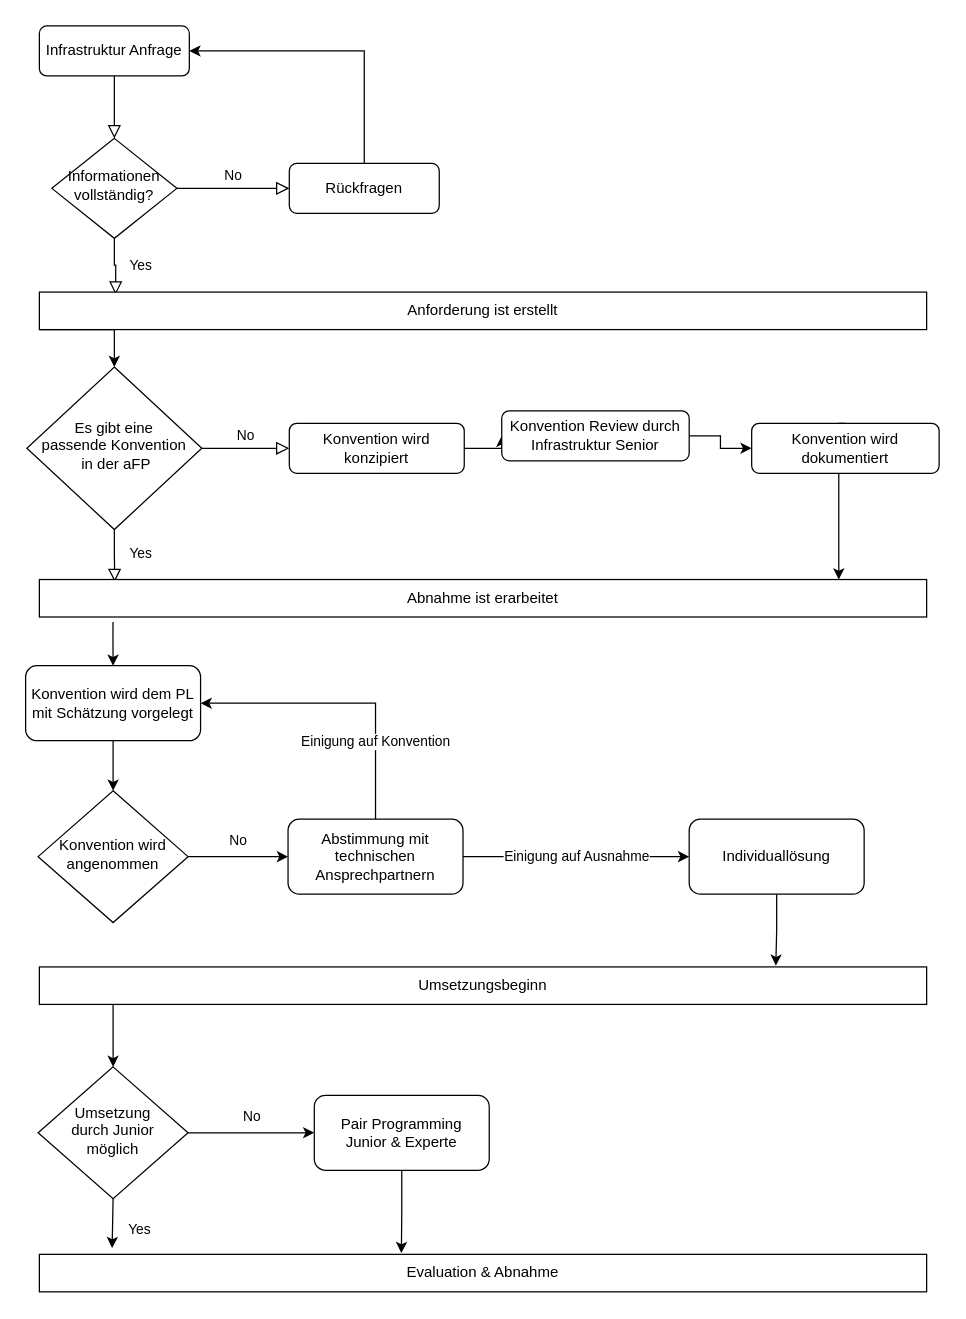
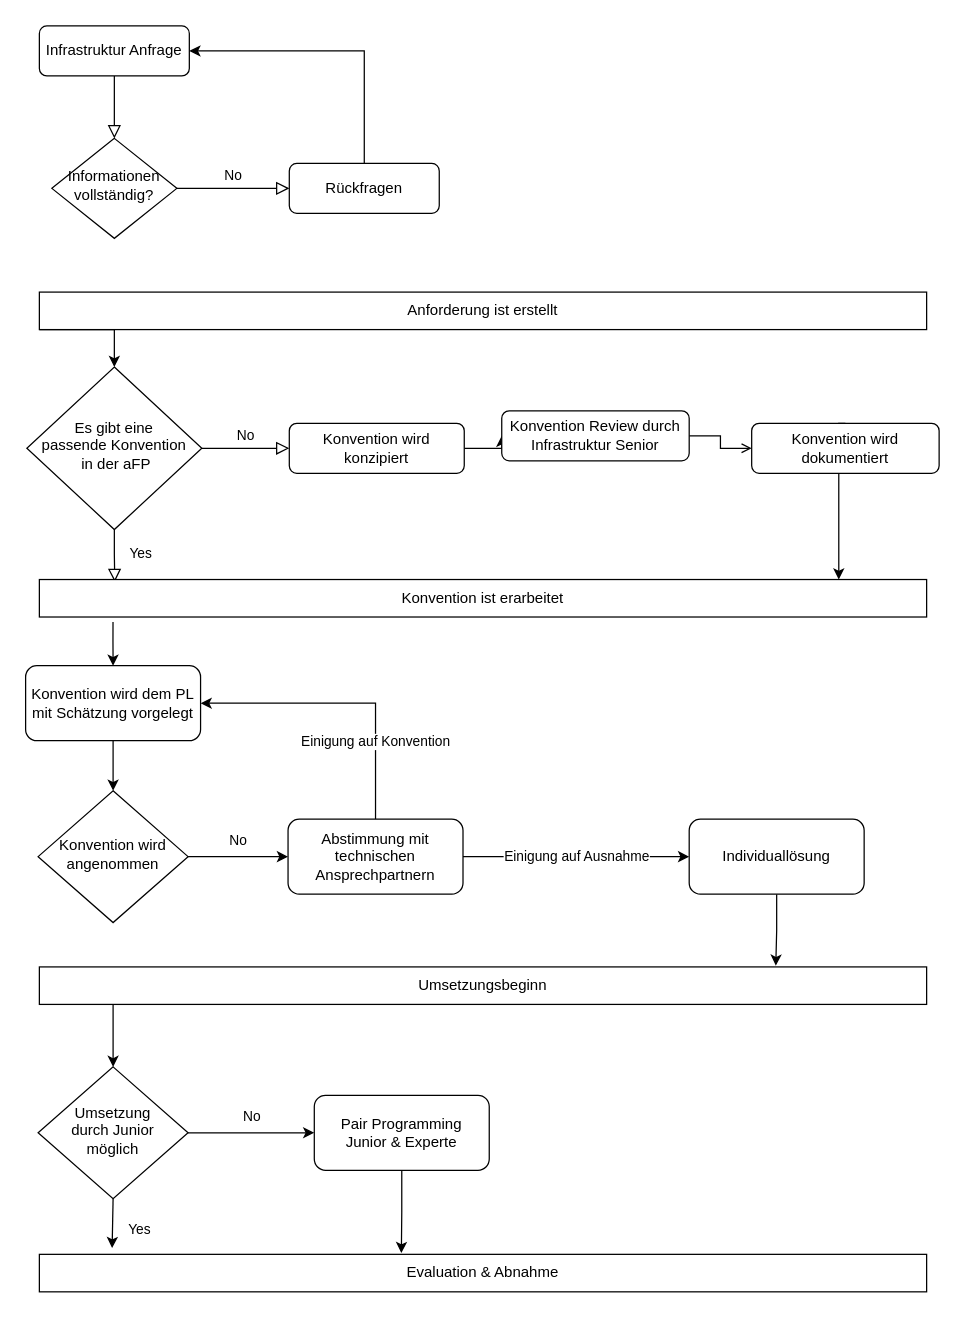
edge "Informationen vollständig?" -> "Anforderung ist erstellt": removed, label "Yes"
edge "Konvention Review durch Infrastruktur Senior" -> "Konvention wird dokumentiert": arrowhead classic -> open
node "Abnahme ist erarbeitet": label "Abnahme ist erarbeitet" -> "Konvention ist erarbeitet"
